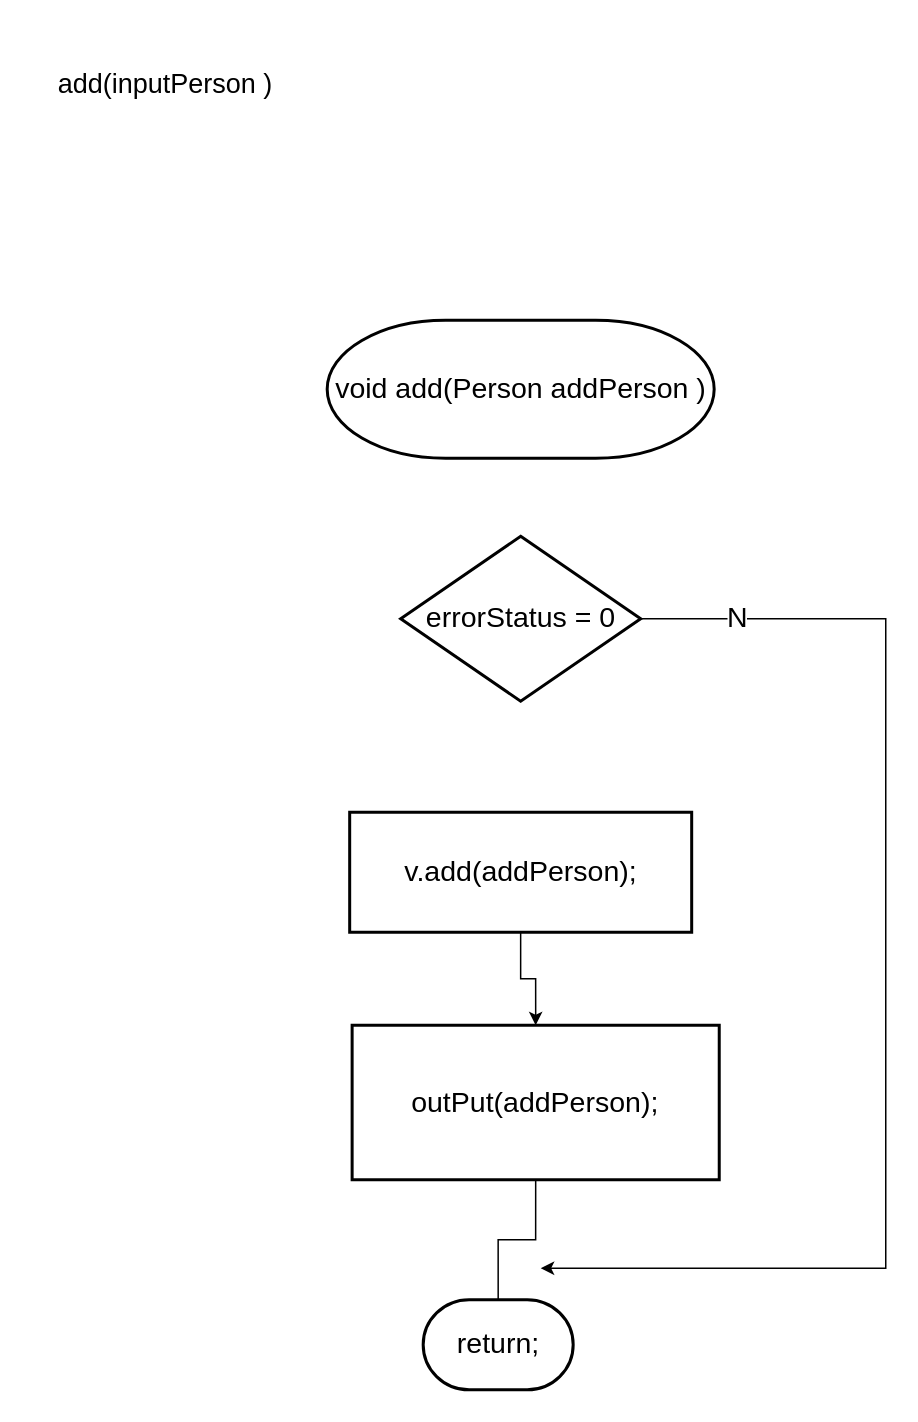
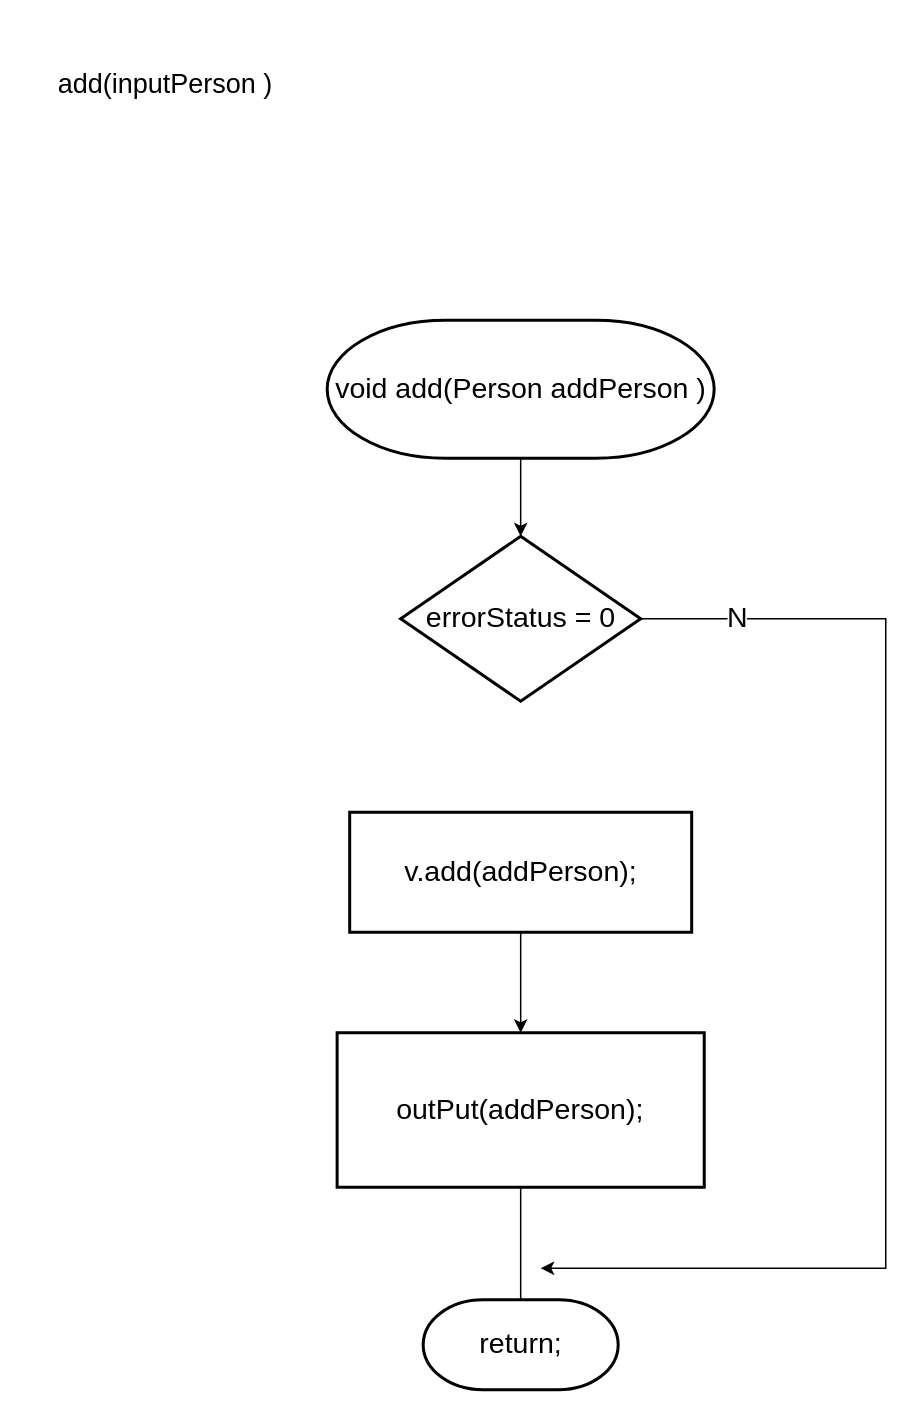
edge "void add(Person addPerson )" -> "errorStatus = 0": added
node "outPut(addPerson);": moved (536, 1103) -> (521, 1110)
node "return;": size 150x90 -> 195x90
